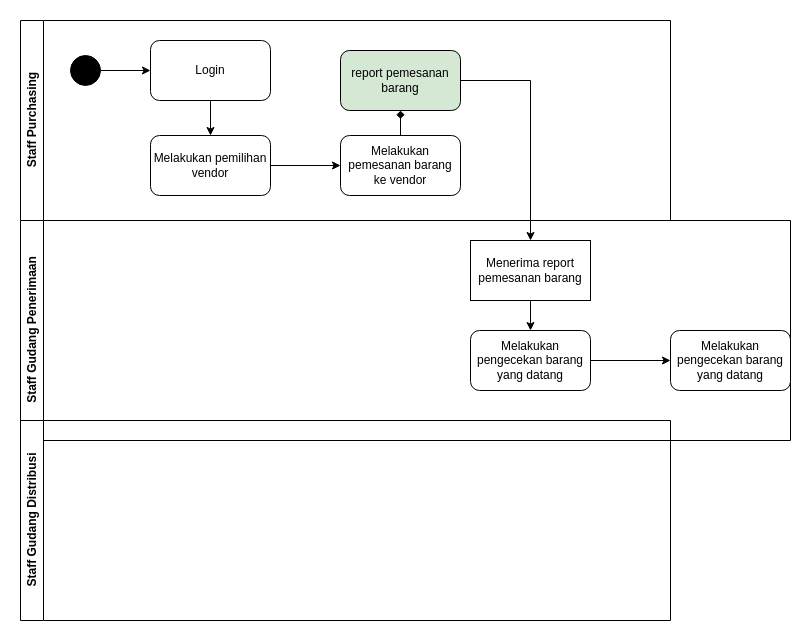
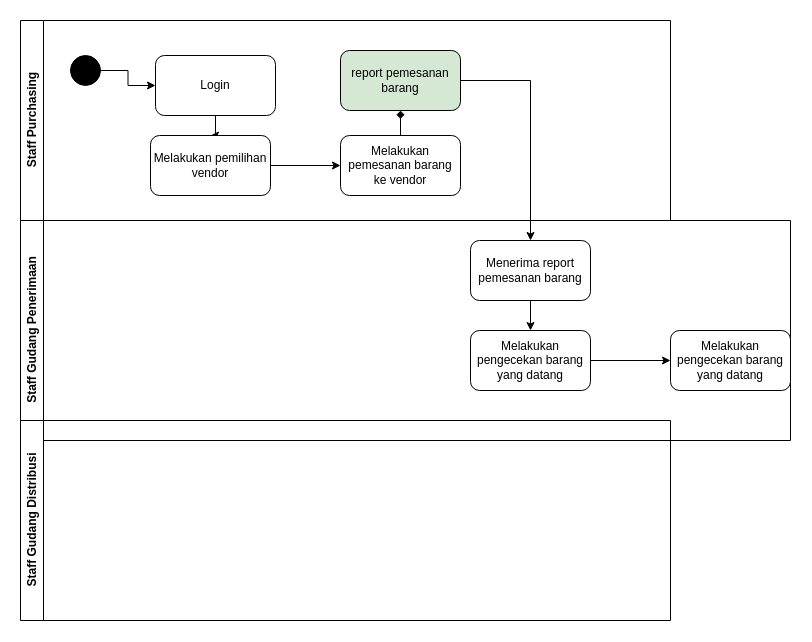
node "Login": moved (211, 71) -> (216, 86)
node "Menerima report pemesanan barang": shape rectangle -> rounded rectangle
